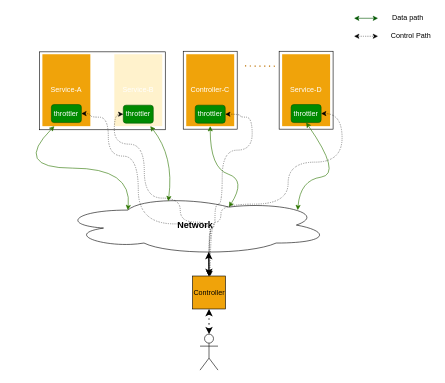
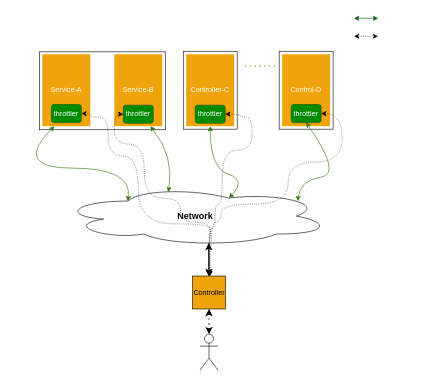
node "Data path": removed
node "Control Path": removed
node "Service-B": fillcolor #fff2cc -> #f0a30a
node "Service-D": label "Service-D" -> "Control-D"
node "Network": moved (195, 225) -> (195, 216)
